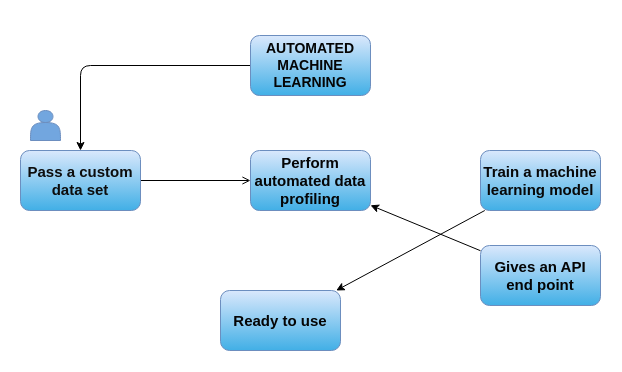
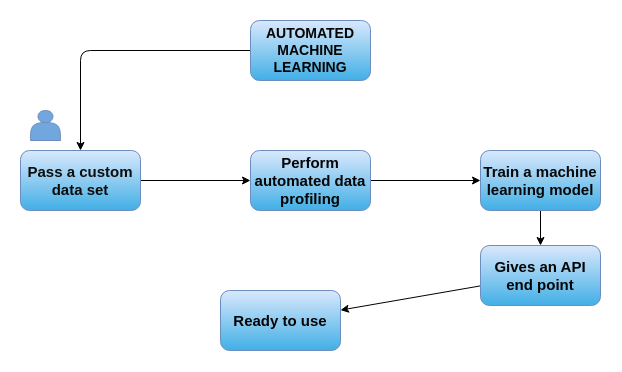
node "AUTOMATED MACHINE LEARNING": moved (311, 66) -> (311, 51)
edge "Pass a custom data set" -> "Perform automated data profiling": arrowhead open -> classic
edge "Perform automated data profiling" -> "Train a machine learning model": added
edge "Gives an API end point" -> "Perform automated data profiling": now "Gives an API end point" -> "Ready to use"
edge "Train a machine learning model" -> "Ready to use": now "Train a machine learning model" -> "Gives an API end point"
